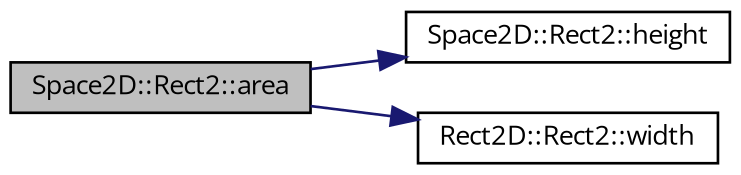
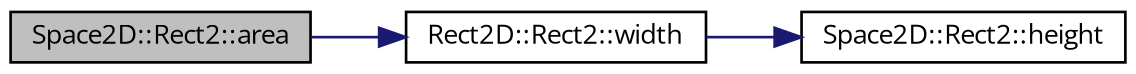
edge "Space2D::Rect2::area" -> "Space2D::Rect2::height": now "Rect2D::Rect2::width" -> "Space2D::Rect2::height"
